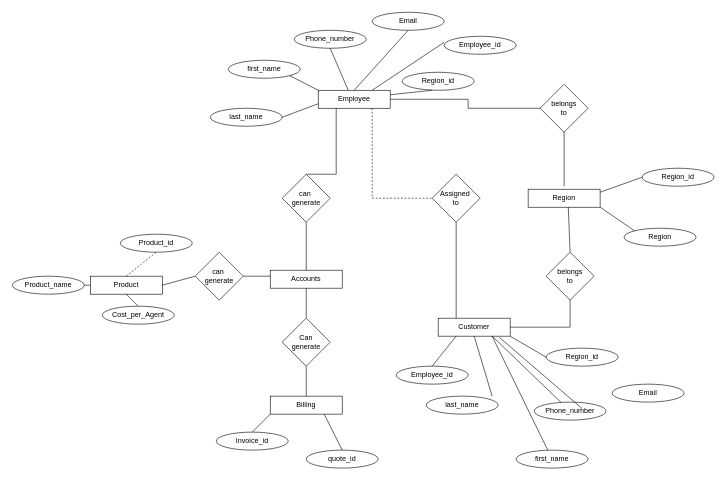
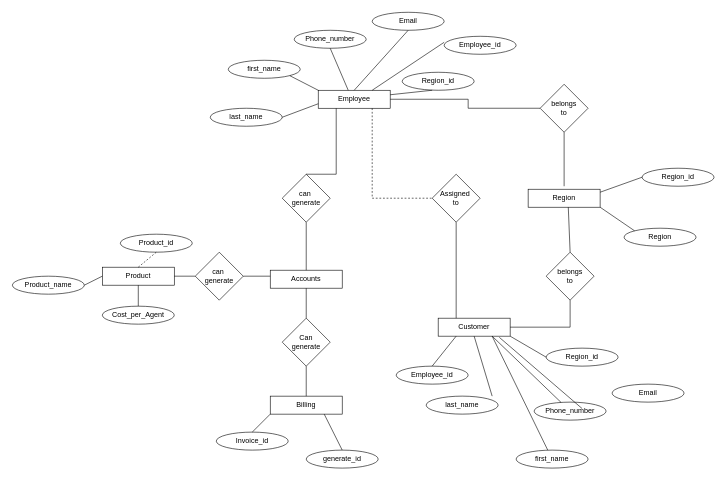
node "Product": moved (126, 285) -> (138, 276)
node "quote_id": label "quote_id" -> "generate_id"
